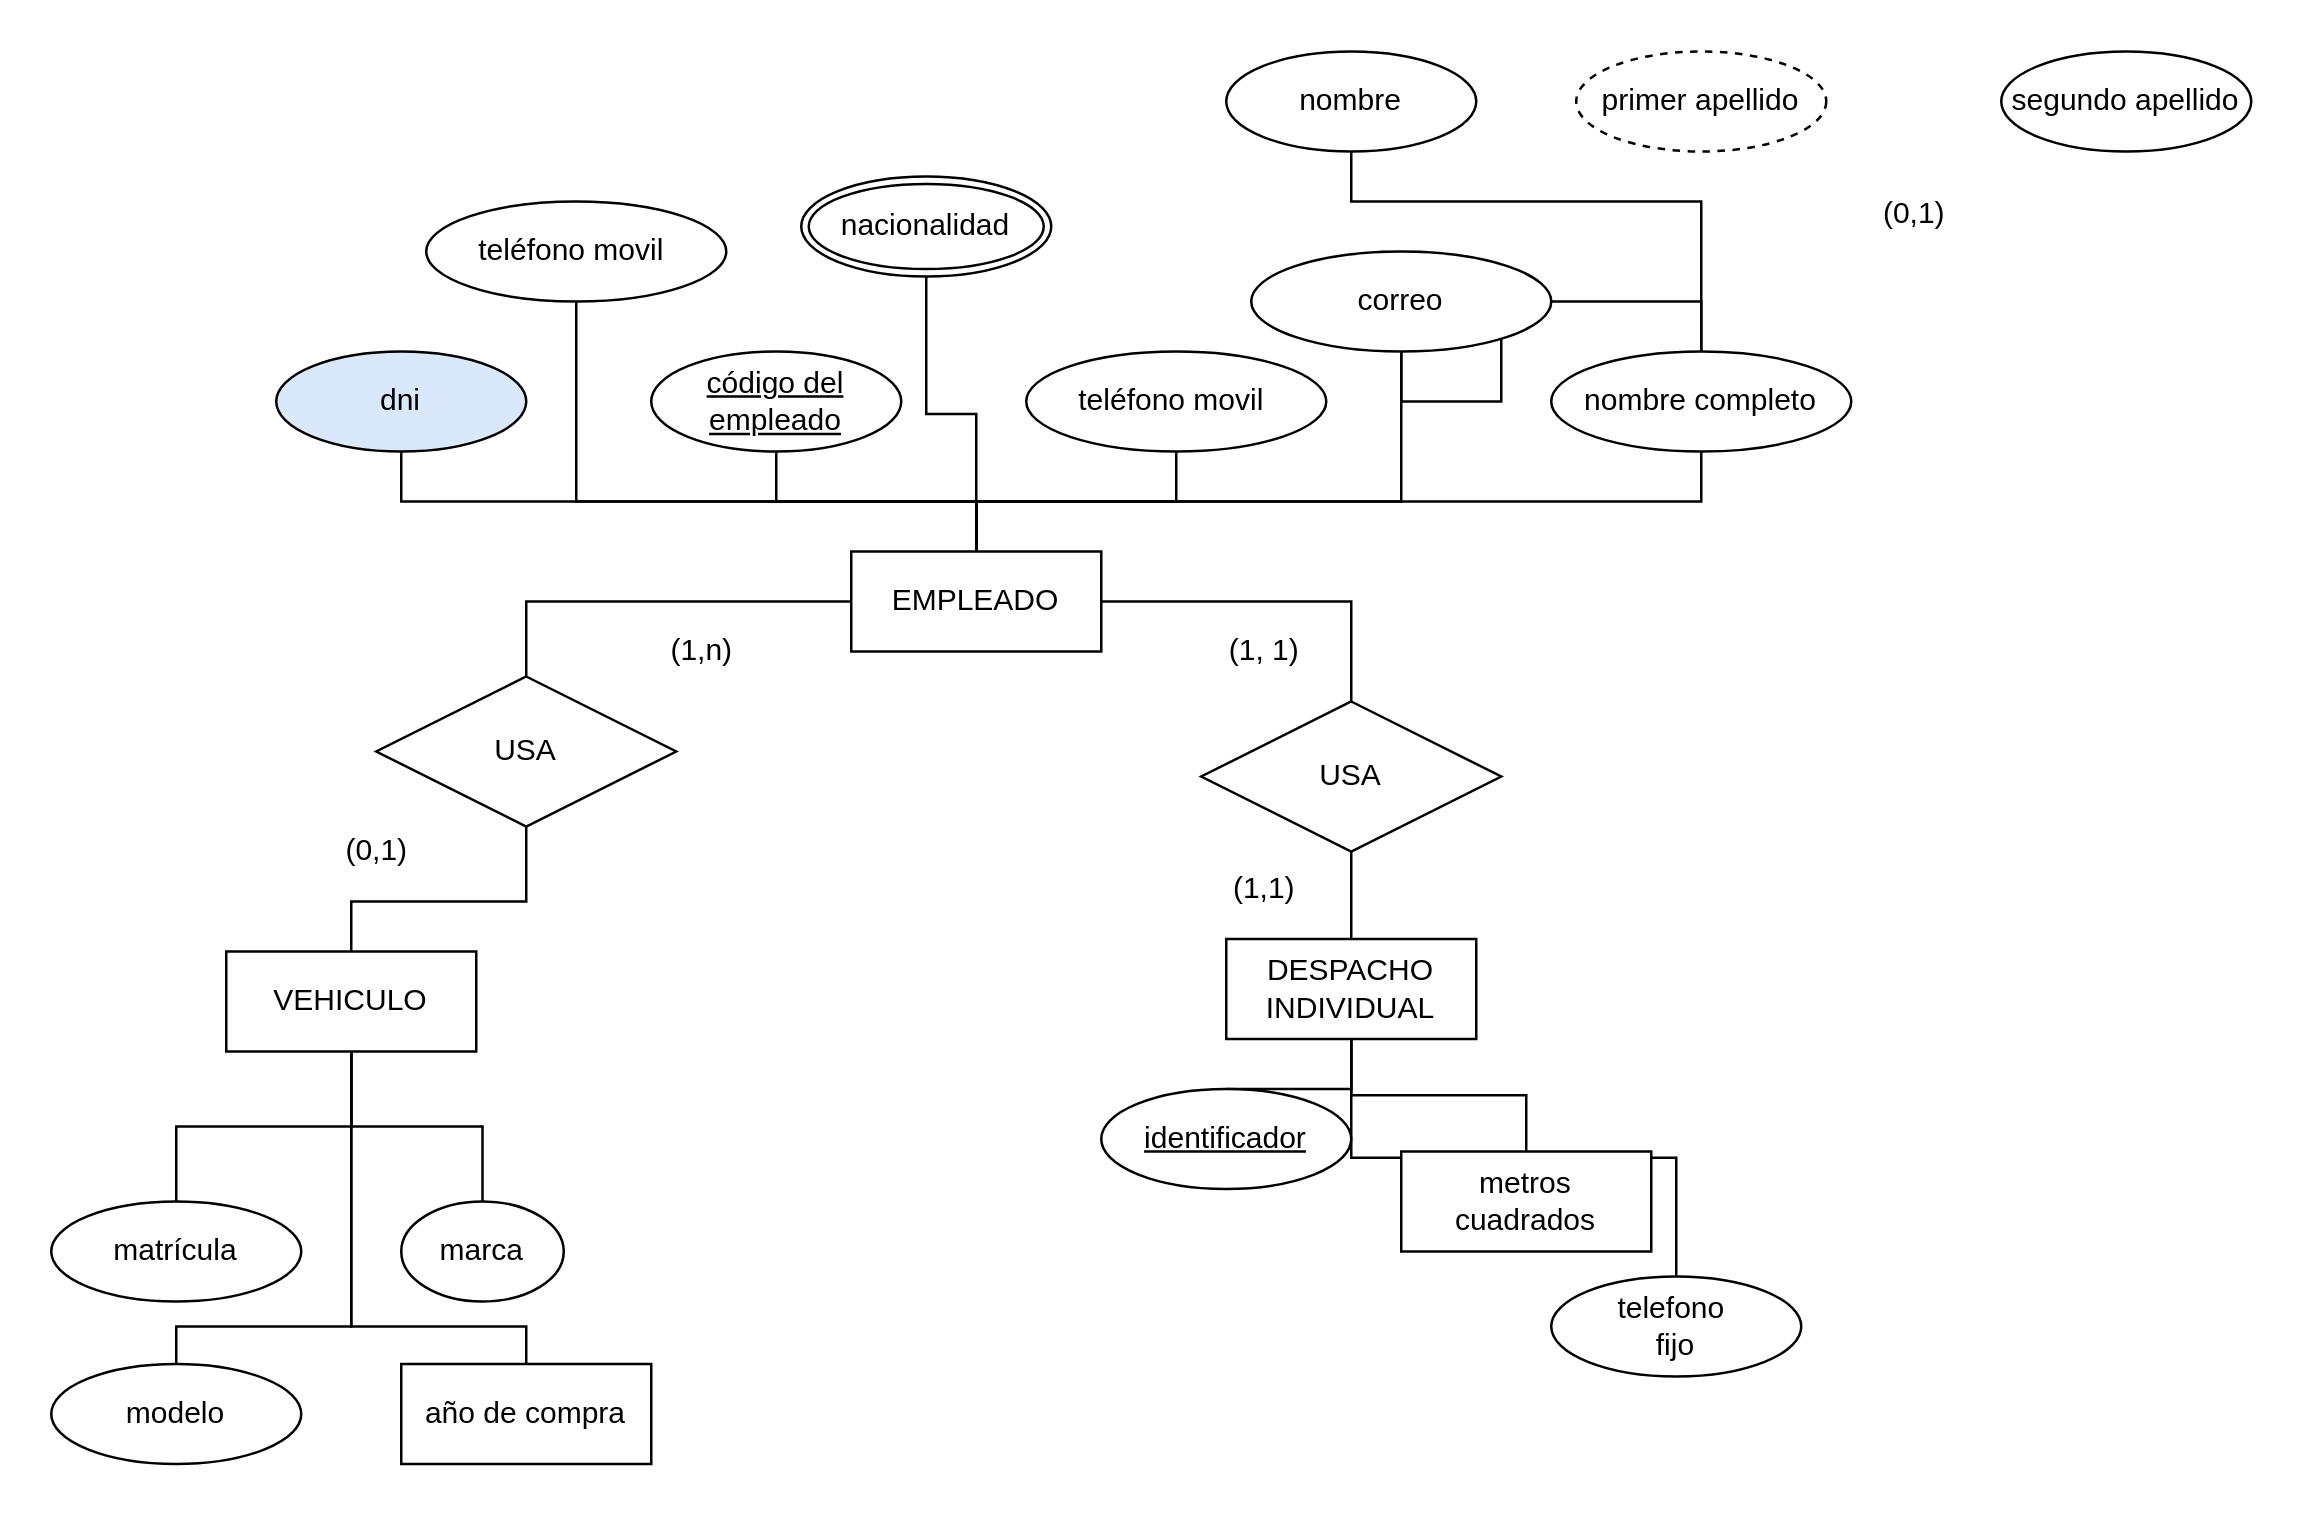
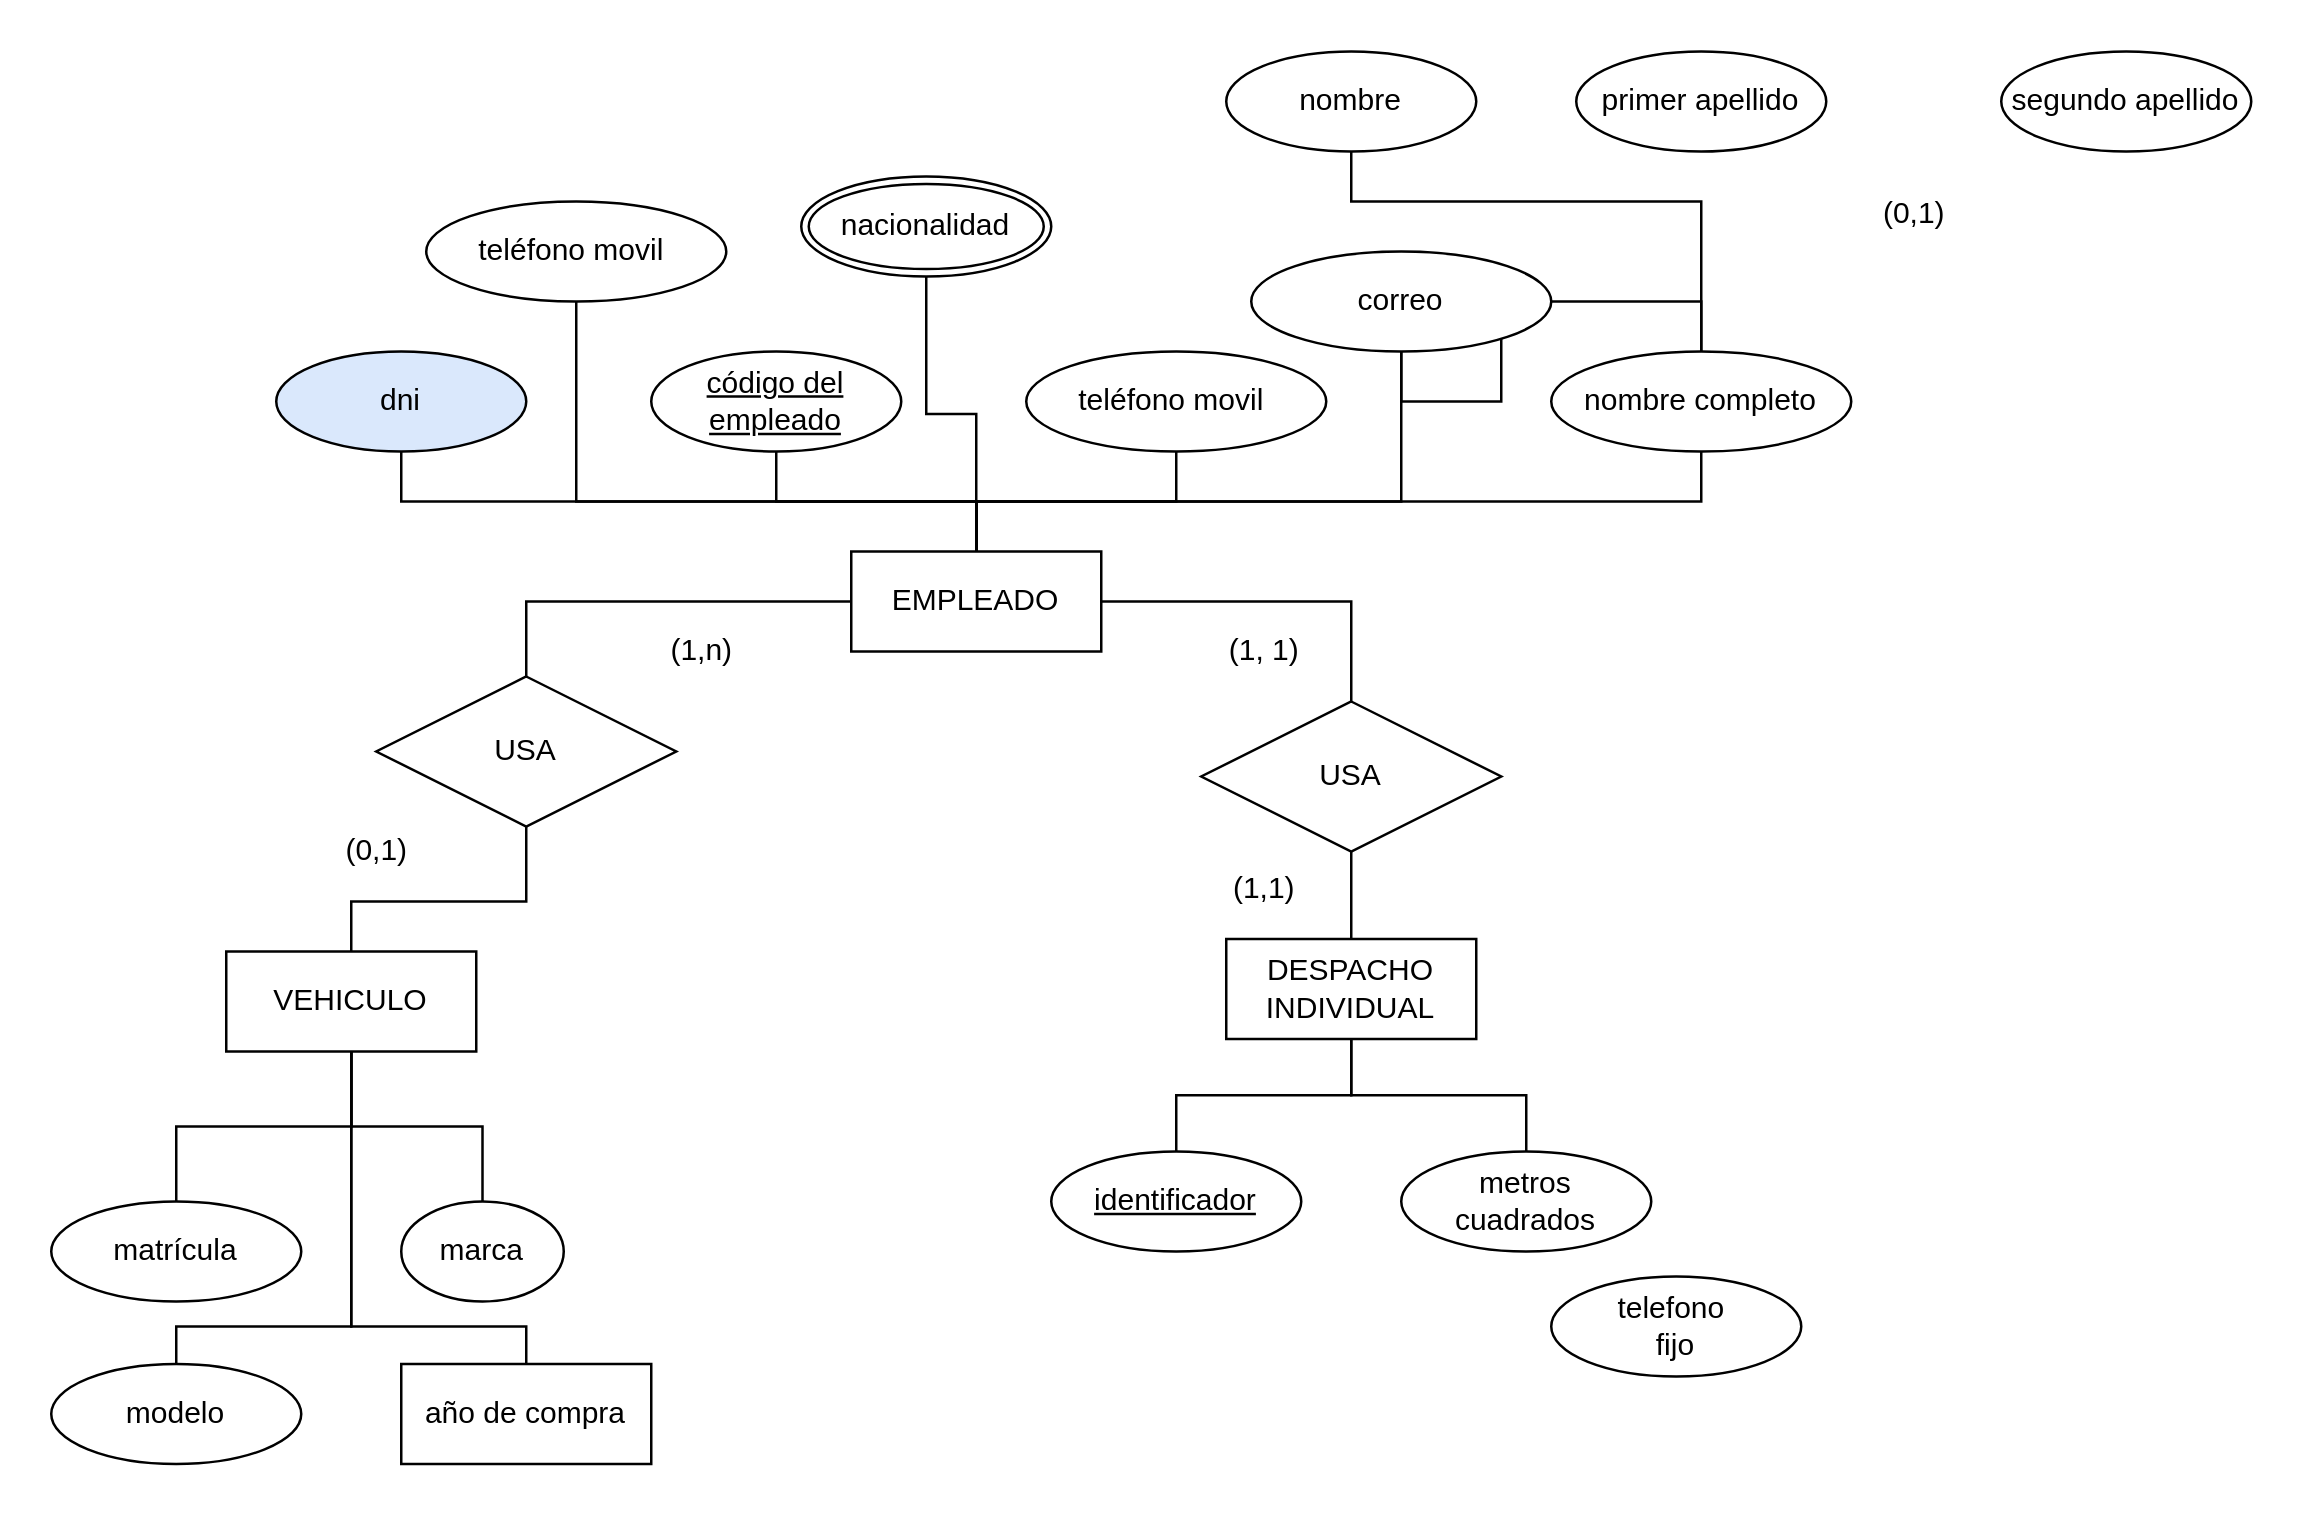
node "primer apellido": style dashed -> solid
node "identificador": moved (1226, 1139) -> (1176, 1201)
node "metros cuadrados": shape rectangle -> ellipse
edge "DESPACHO INDIVIDUAL" -- "telefono fijo": removed
